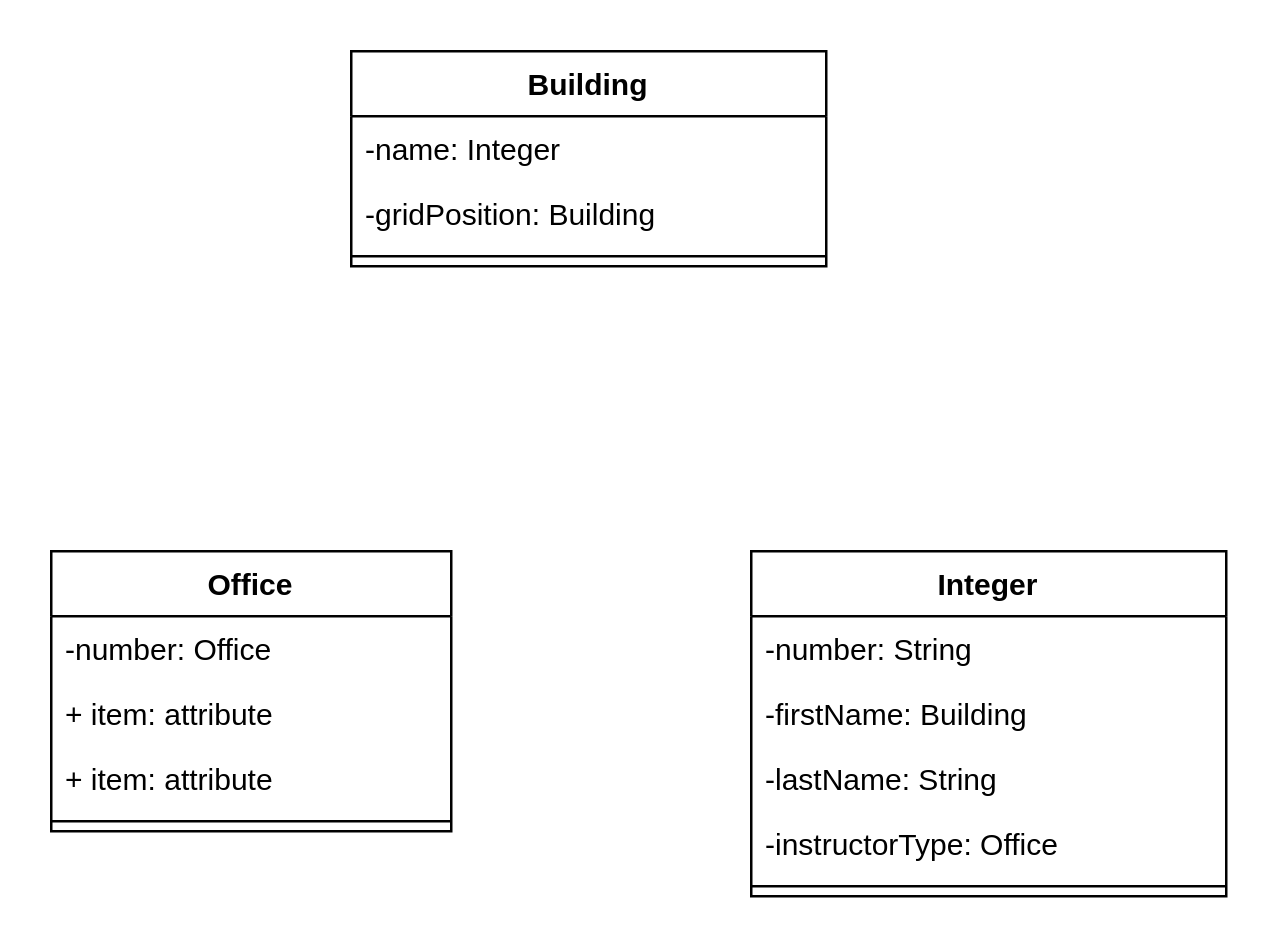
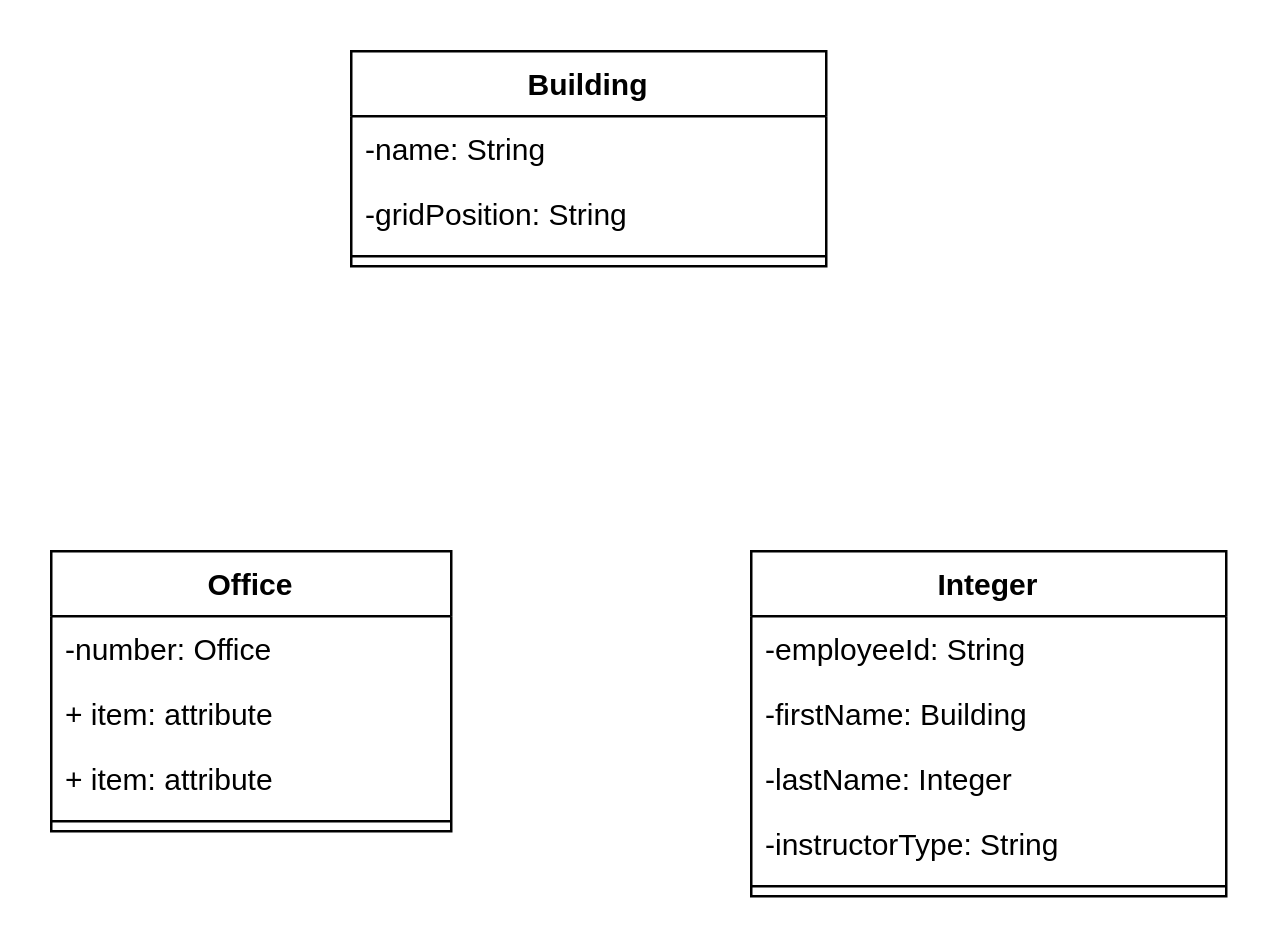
node "-name: Integer": label "-name: Integer" -> "-name: String"
node "-gridPosition: Building": label "-gridPosition: Building" -> "-gridPosition: String"
node "-number: String": label "-number: String" -> "-employeeId: String"
node "-lastName: String": label "-lastName: String" -> "-lastName: Integer"
node "-instructorType: Office": label "-instructorType: Office" -> "-instructorType: String"
